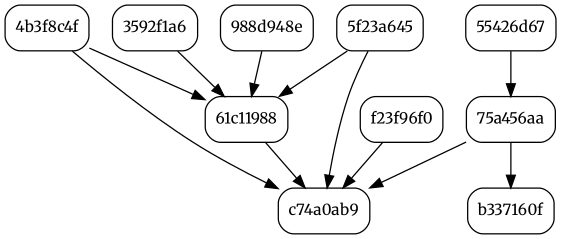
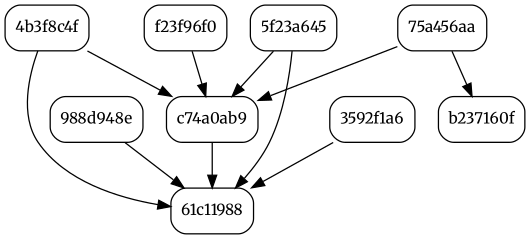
node "55426d67": removed
edge "61c11988" -> "c74a0ab9": reversed
node "b337160f": label "b337160f" -> "b237160f"
